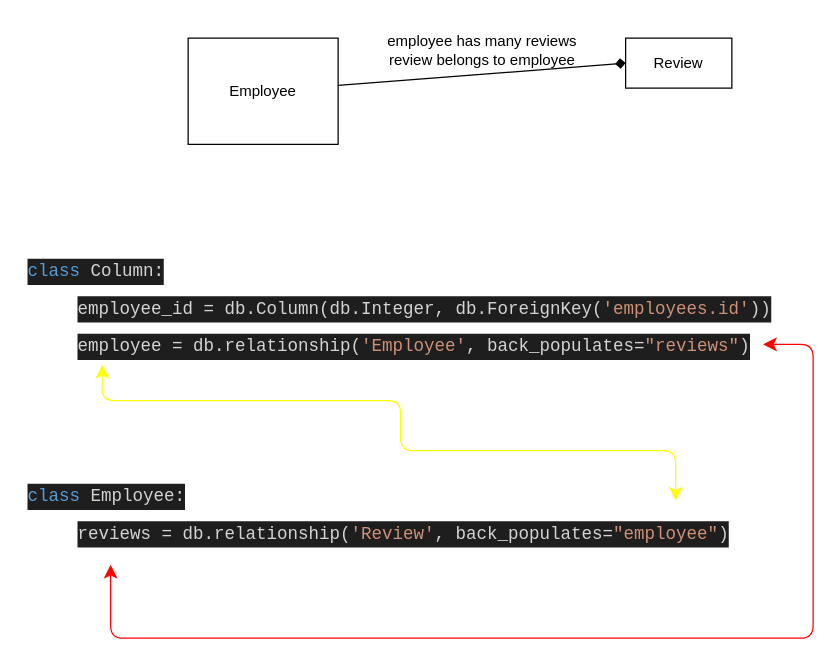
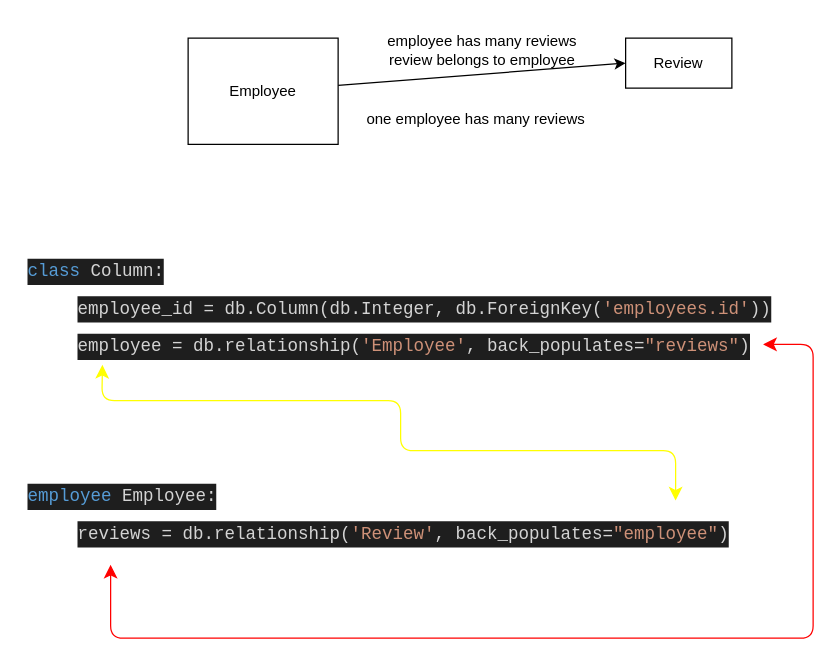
edge "Employee" -> "Review": arrowhead diamond -> classic
node "one employee has many reviews": added
node "class Employee:": label "class Employee:" -> "employee Employee:"
